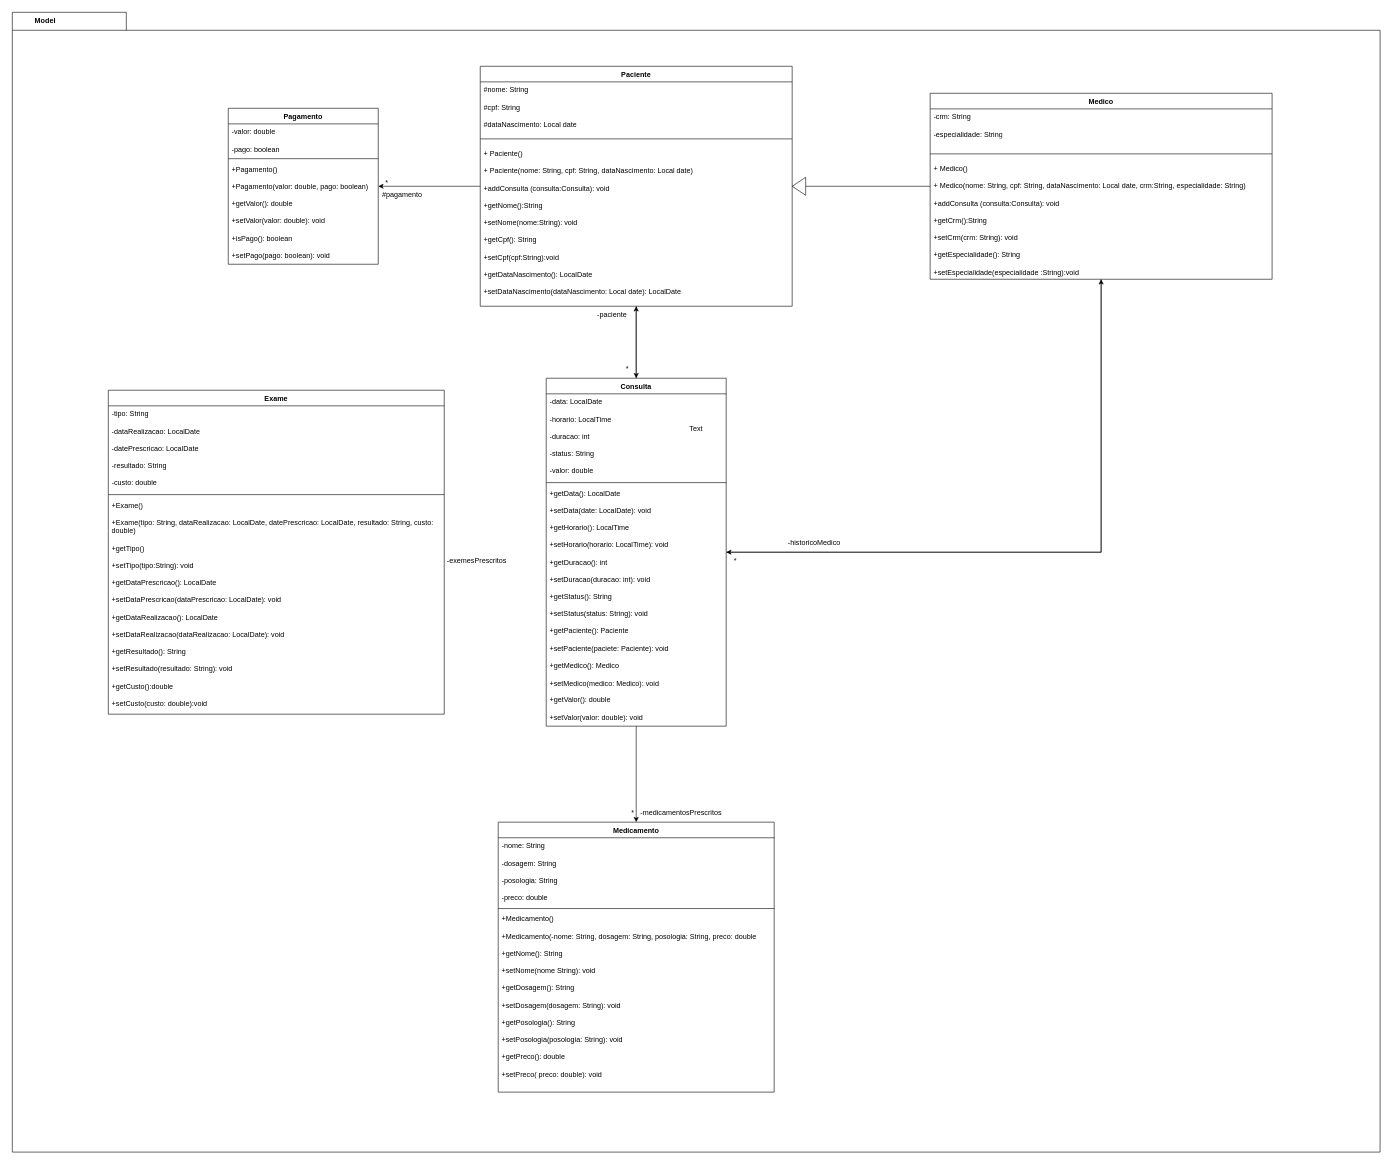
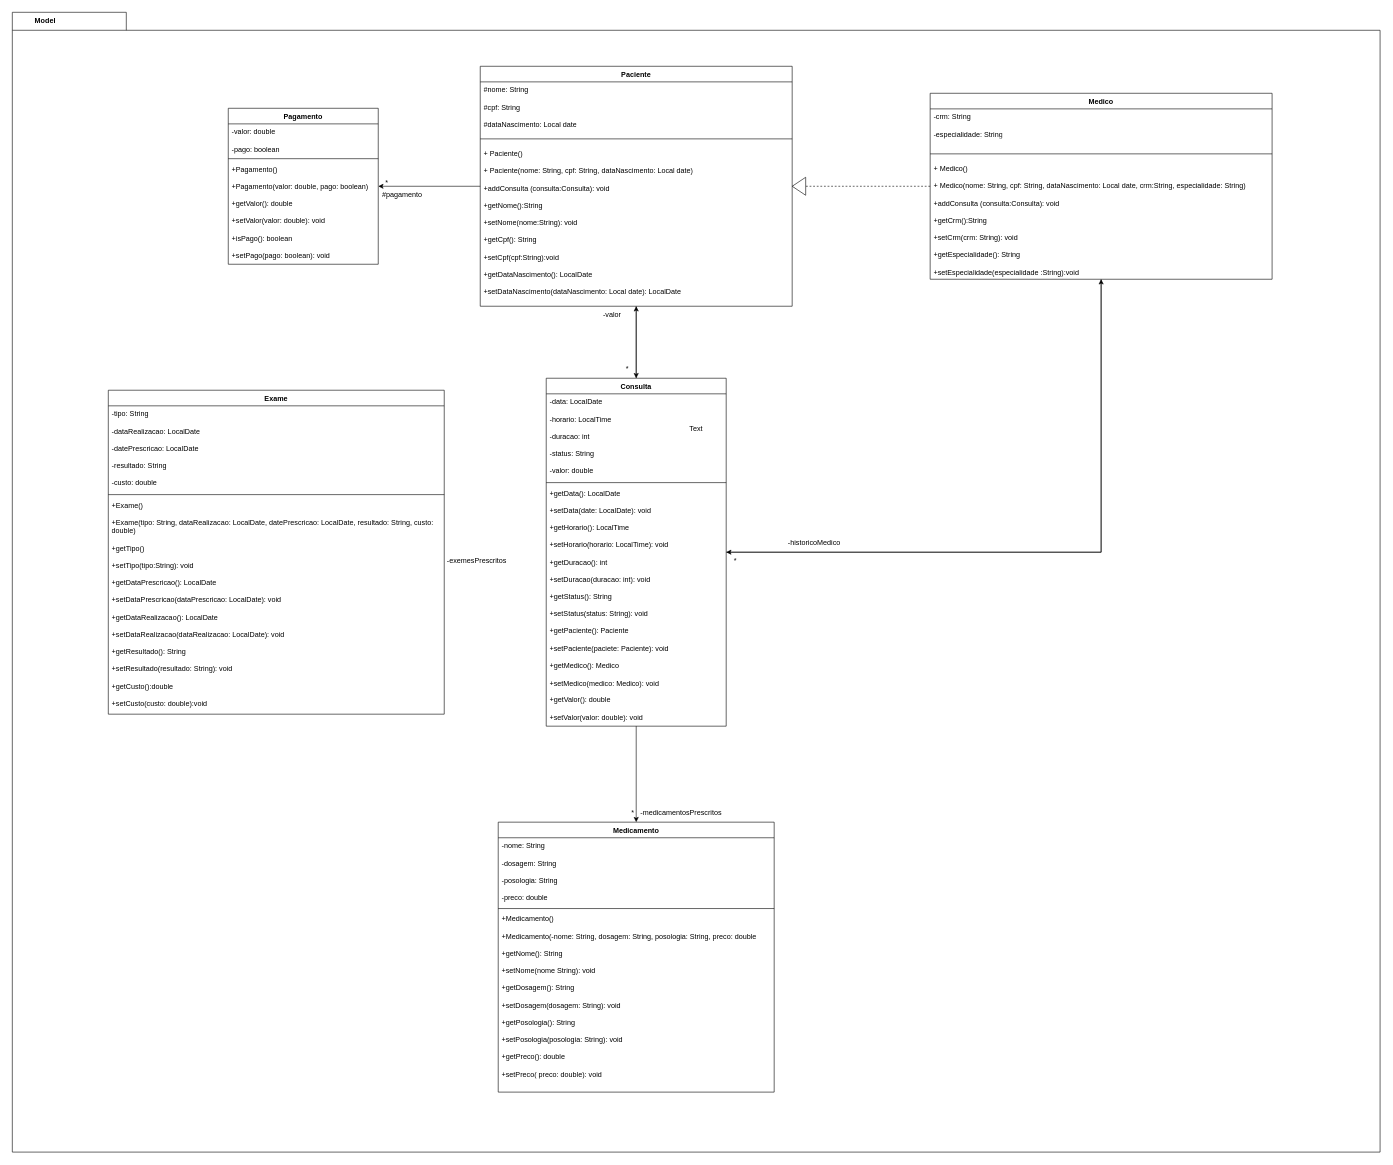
edge "Medico" -> "Paciente": style solid -> dashed
node "-paciente": label "-paciente" -> "-valor"
